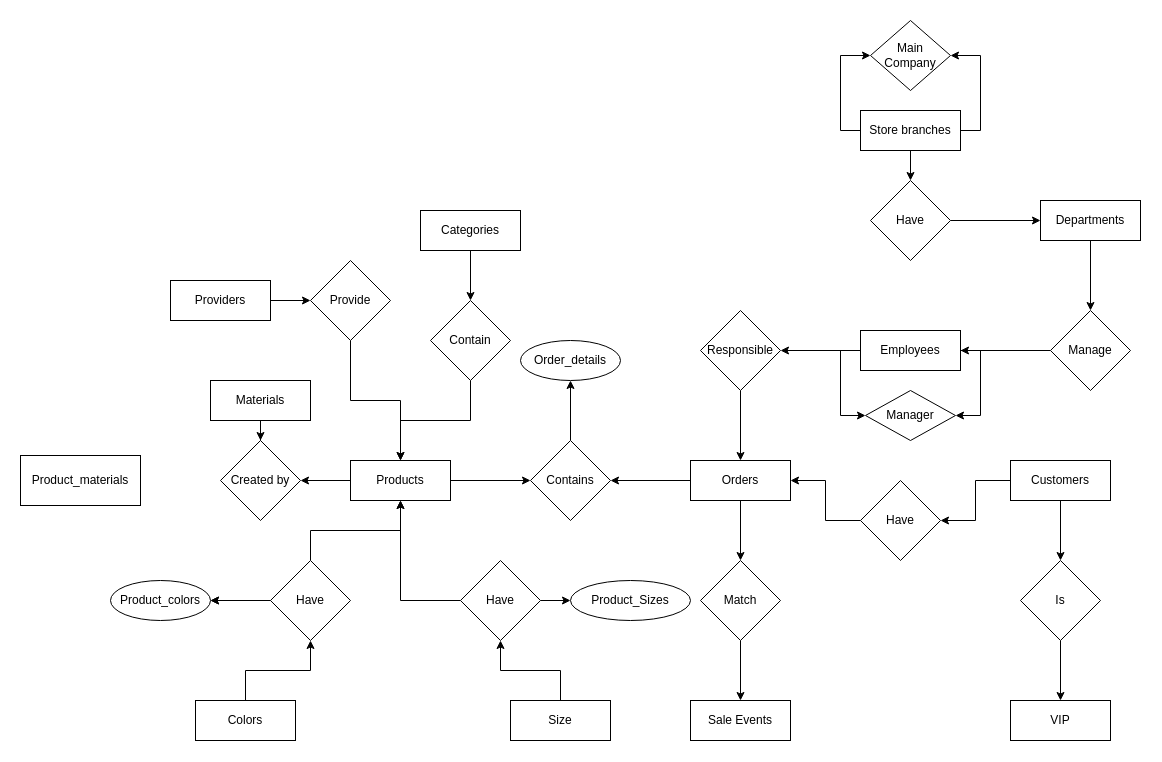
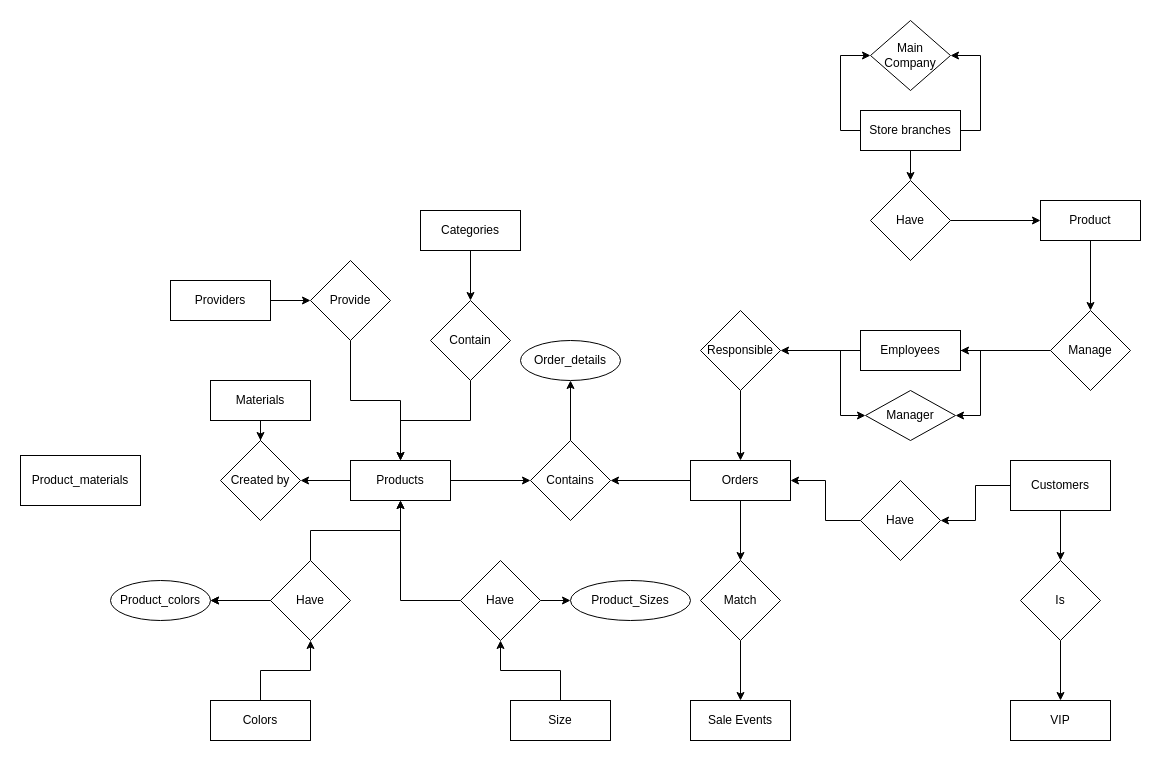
node "Departments": label "Departments" -> "Product"
node "Customers": size 100x40 -> 100x50
node "Colors": moved (246, 721) -> (261, 721)
